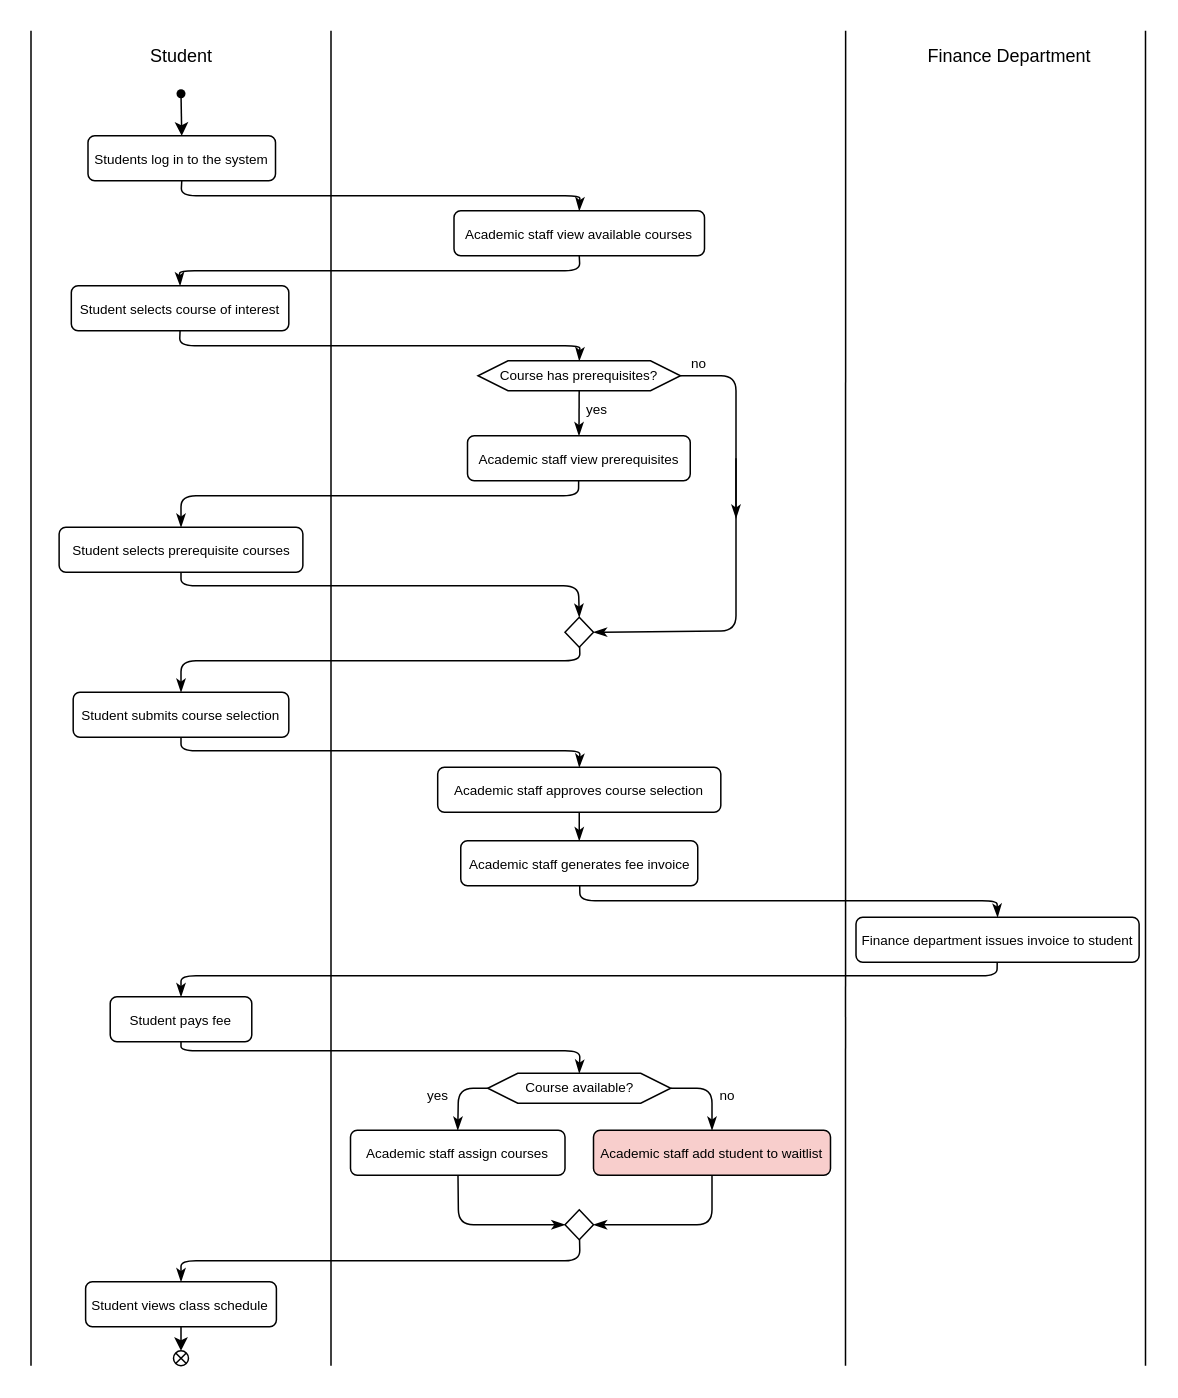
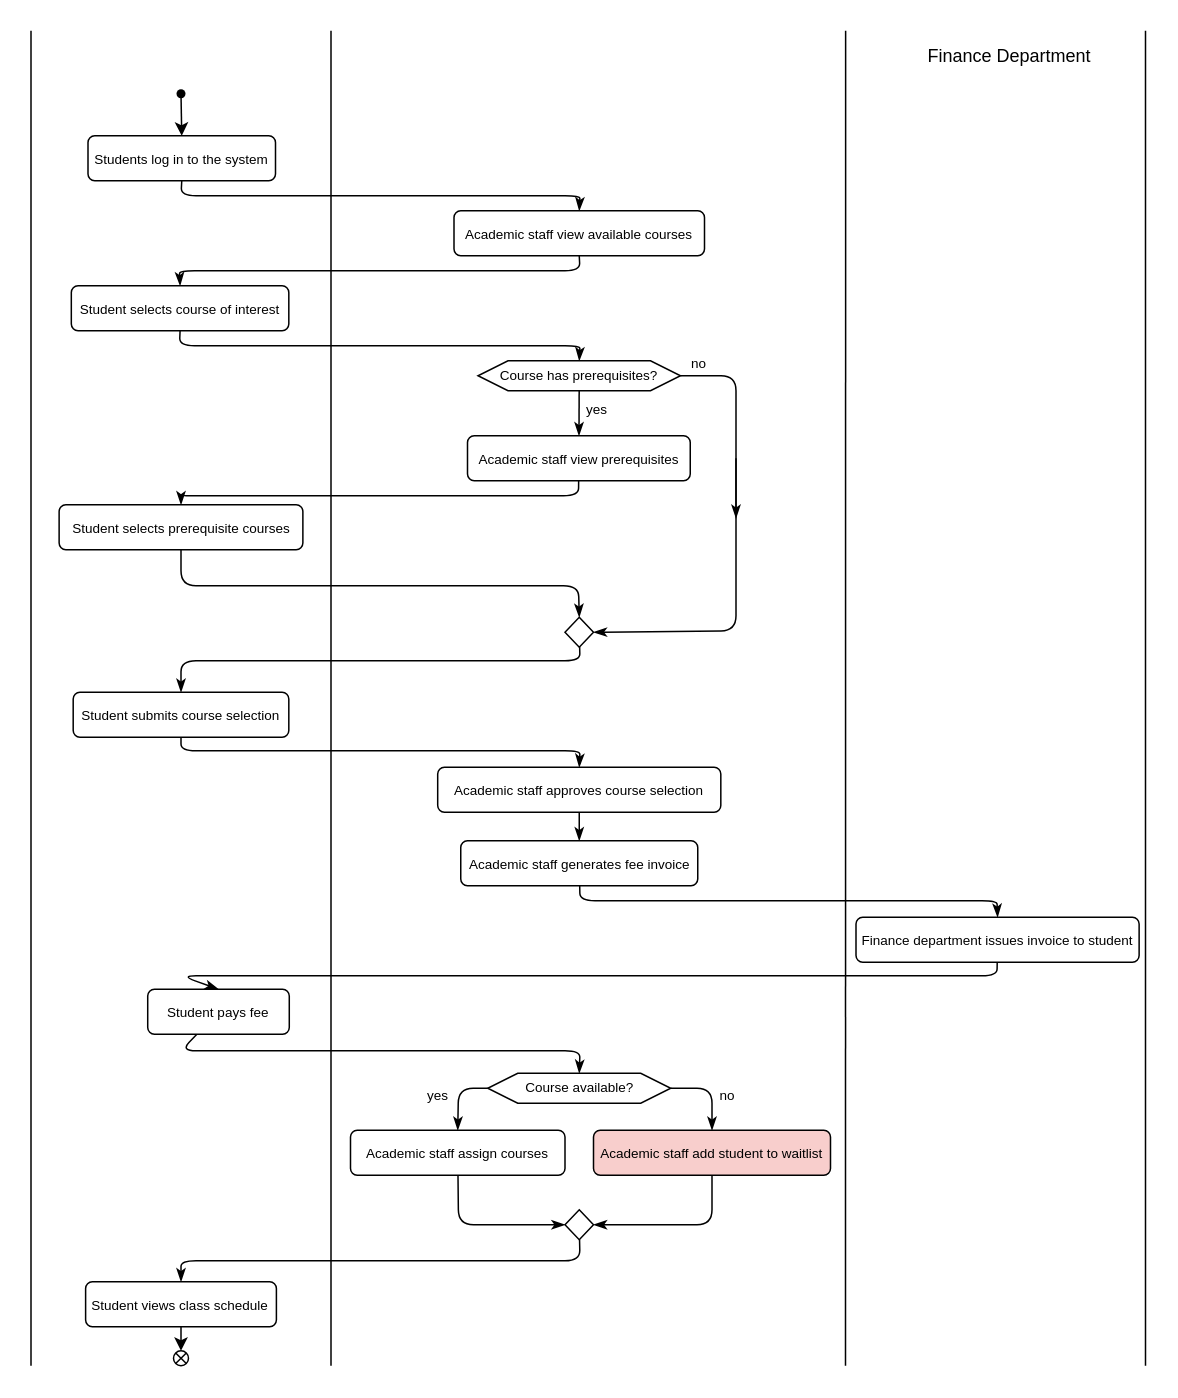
node "Student": removed
node "Student selects prerequisite courses": moved (181, 550) -> (181, 527)
node "Student pays fee": moved (181, 1019) -> (218, 1012)
